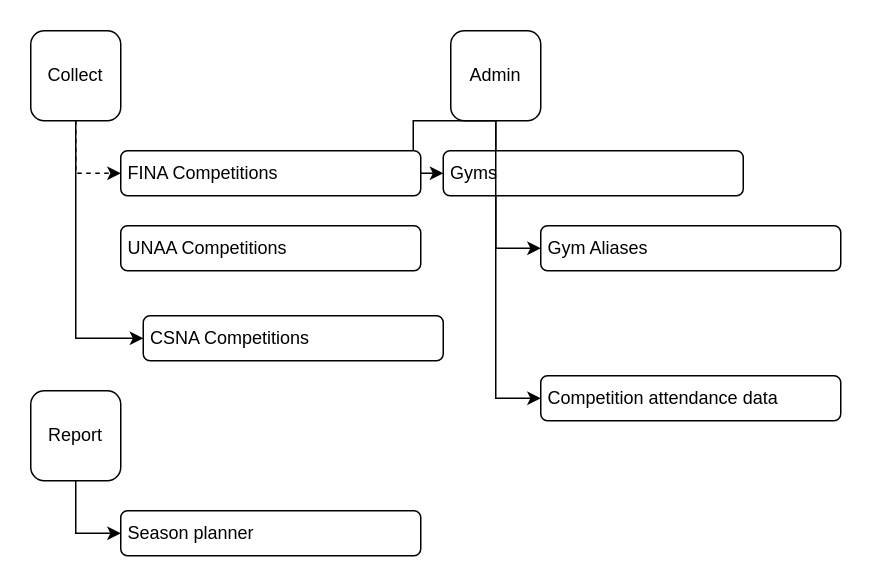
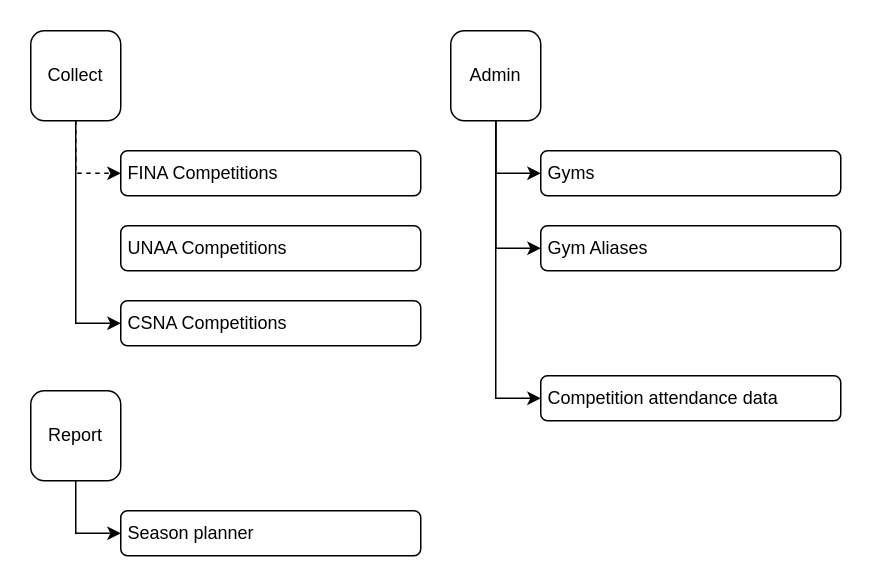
node "Gyms": moved (593, 173) -> (691, 173)
node "CSNA Competitions": moved (293, 338) -> (271, 323)
